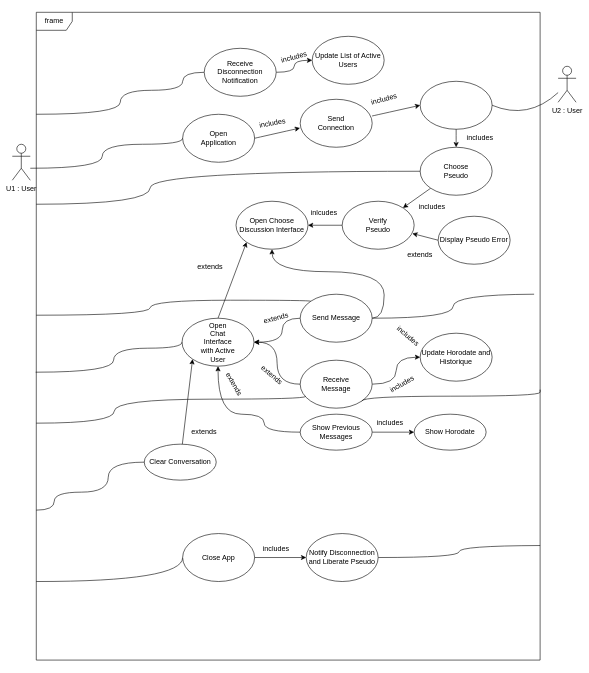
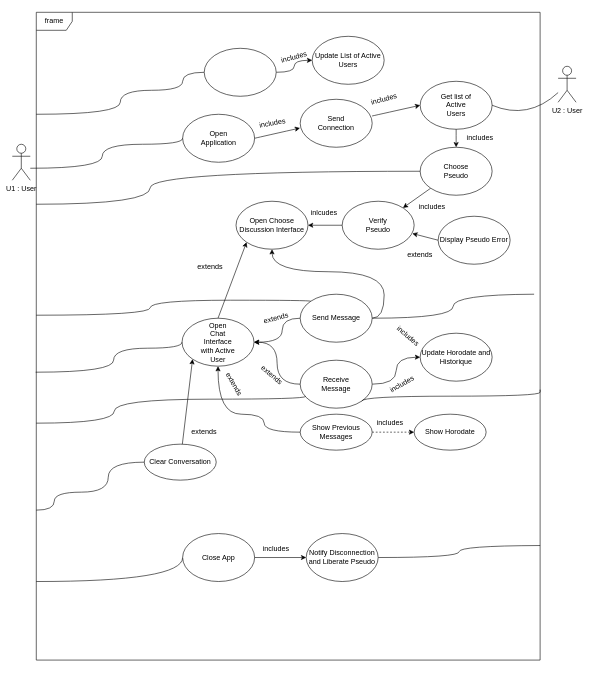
node "Receive Disconnection Notification": removed
node "Get list of Active Users": added
edge "Show Previous Messages" -> "Show Horodate": style solid -> dashed
